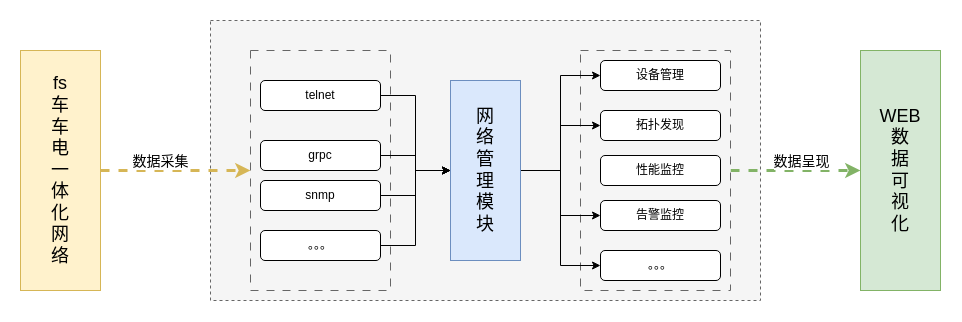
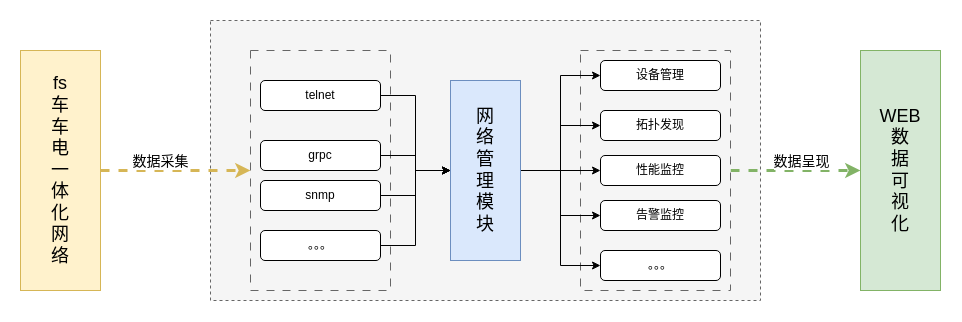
edge "网 络 管 理 模 块" -> "性能监控": added
